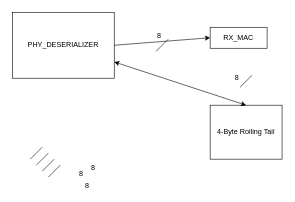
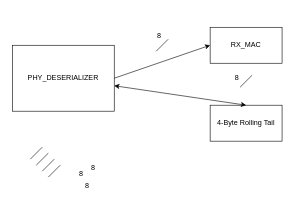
node "RX_MAC": size 57x21 -> 72x36
node "PHY_DESERIALIZER": moved (63, 45) -> (63, 78)
node "4-Byte Rolling Tail": size 72x54 -> 72x36
